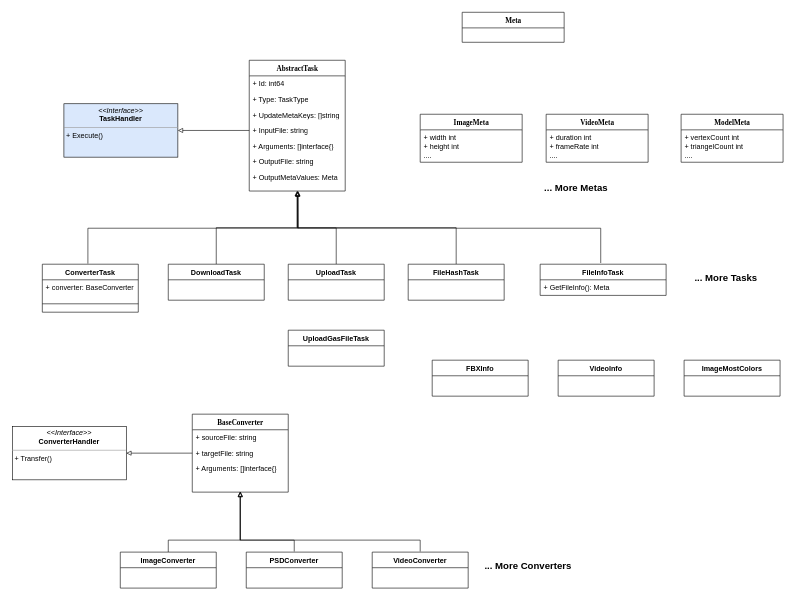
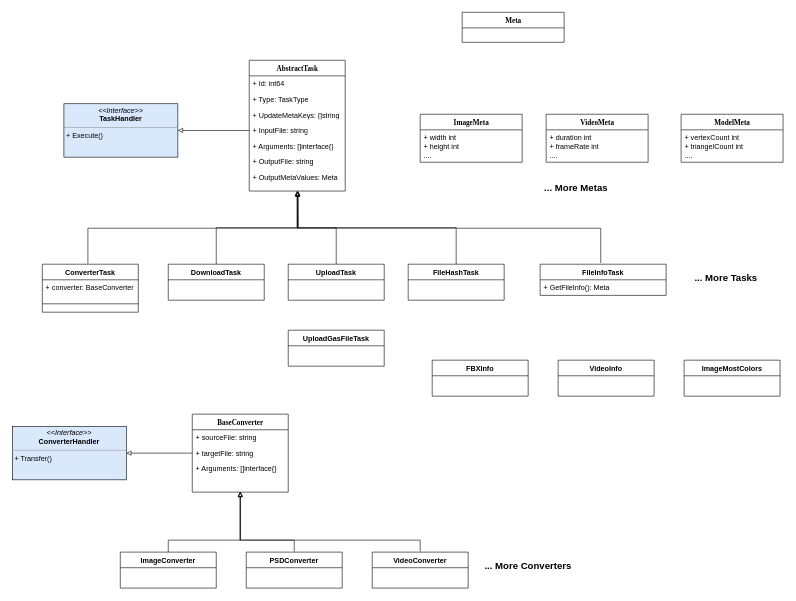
node "<<Interface>> ConverterHandler + Transfer()": fillcolor #ffffff -> #dae8fc
